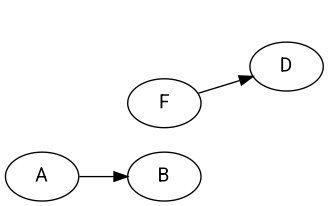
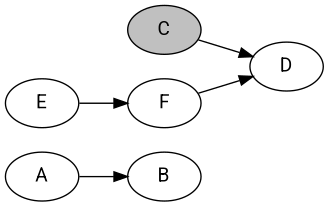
node "C": added
node "E": added
